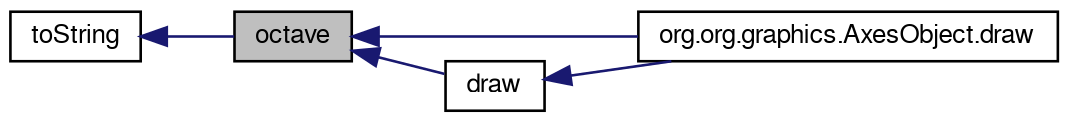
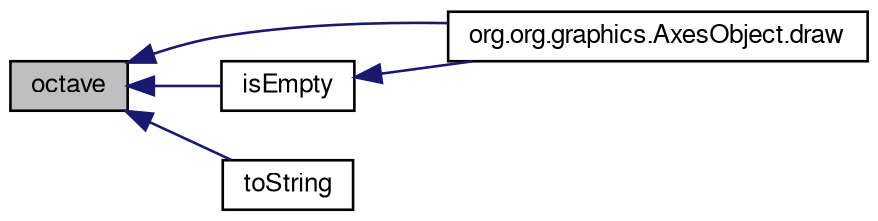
edge "octave" -> "toString": reversed
node "draw": label "draw" -> "isEmpty"
